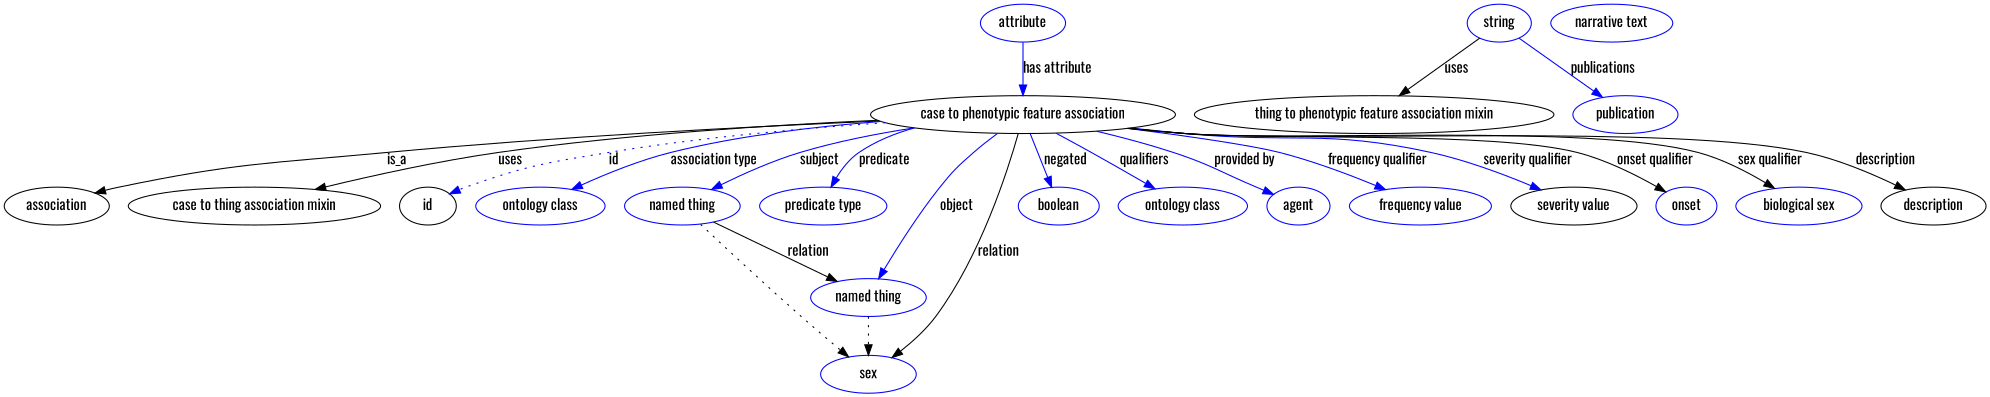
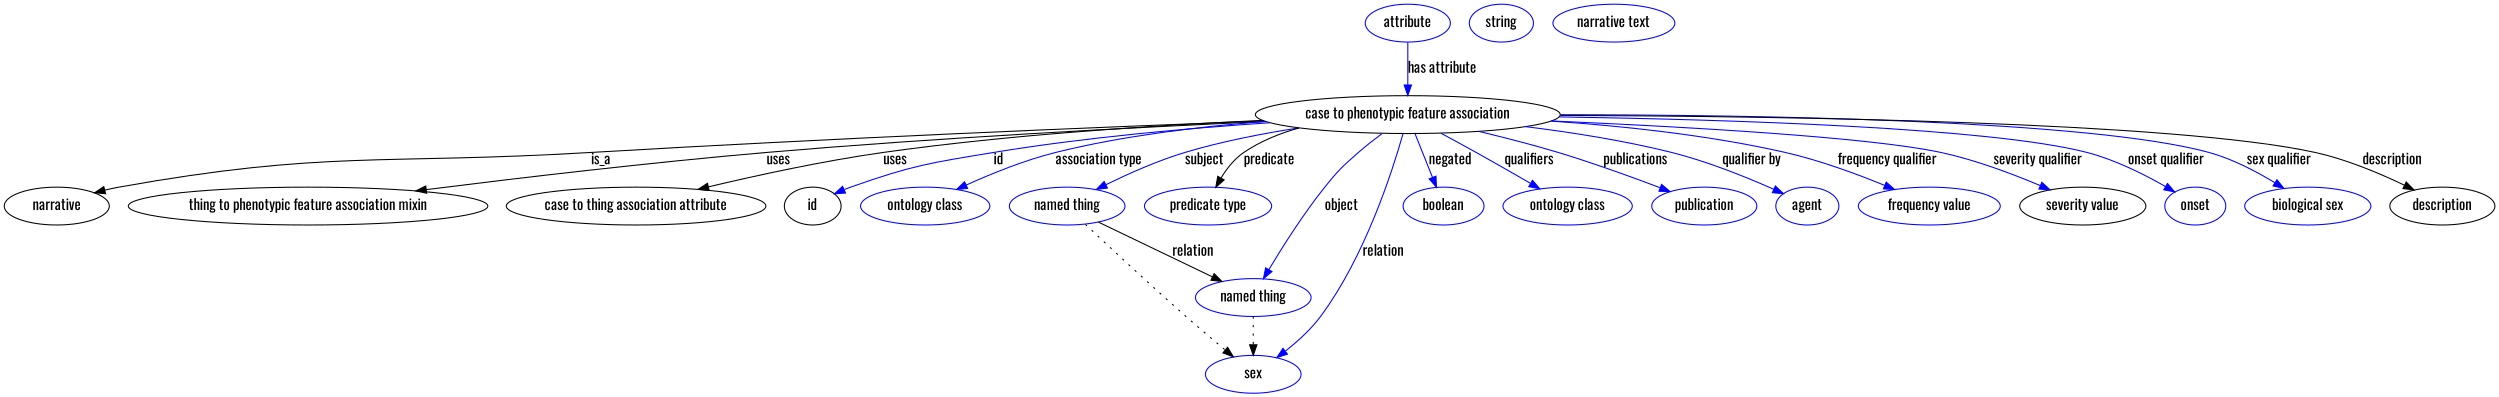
edge "string" -> "thing to phenotypic feature association mixin": now "case to phenotypic feature association" -> "thing to phenotypic feature association mixin"
edge "string" -> "publication": now "case to phenotypic feature association" -> "publication"
edge "case to phenotypic feature association" -> "biological sex": color black -> blue
edge "case to phenotypic feature association" -> "onset": color black -> blue
edge "case to phenotypic feature association" -> "id": style dotted -> solid
edge "case to phenotypic feature association" -> "predicate type": color blue -> black
edge "case to phenotypic feature association" -> "agent": label "provided by" -> "qualifier by"
node "association": label "association" -> "narrative"
node "case to thing association mixin": label "case to thing association mixin" -> "case to thing association attribute"
edge "case to phenotypic feature association" -> "sex": color black -> blue
